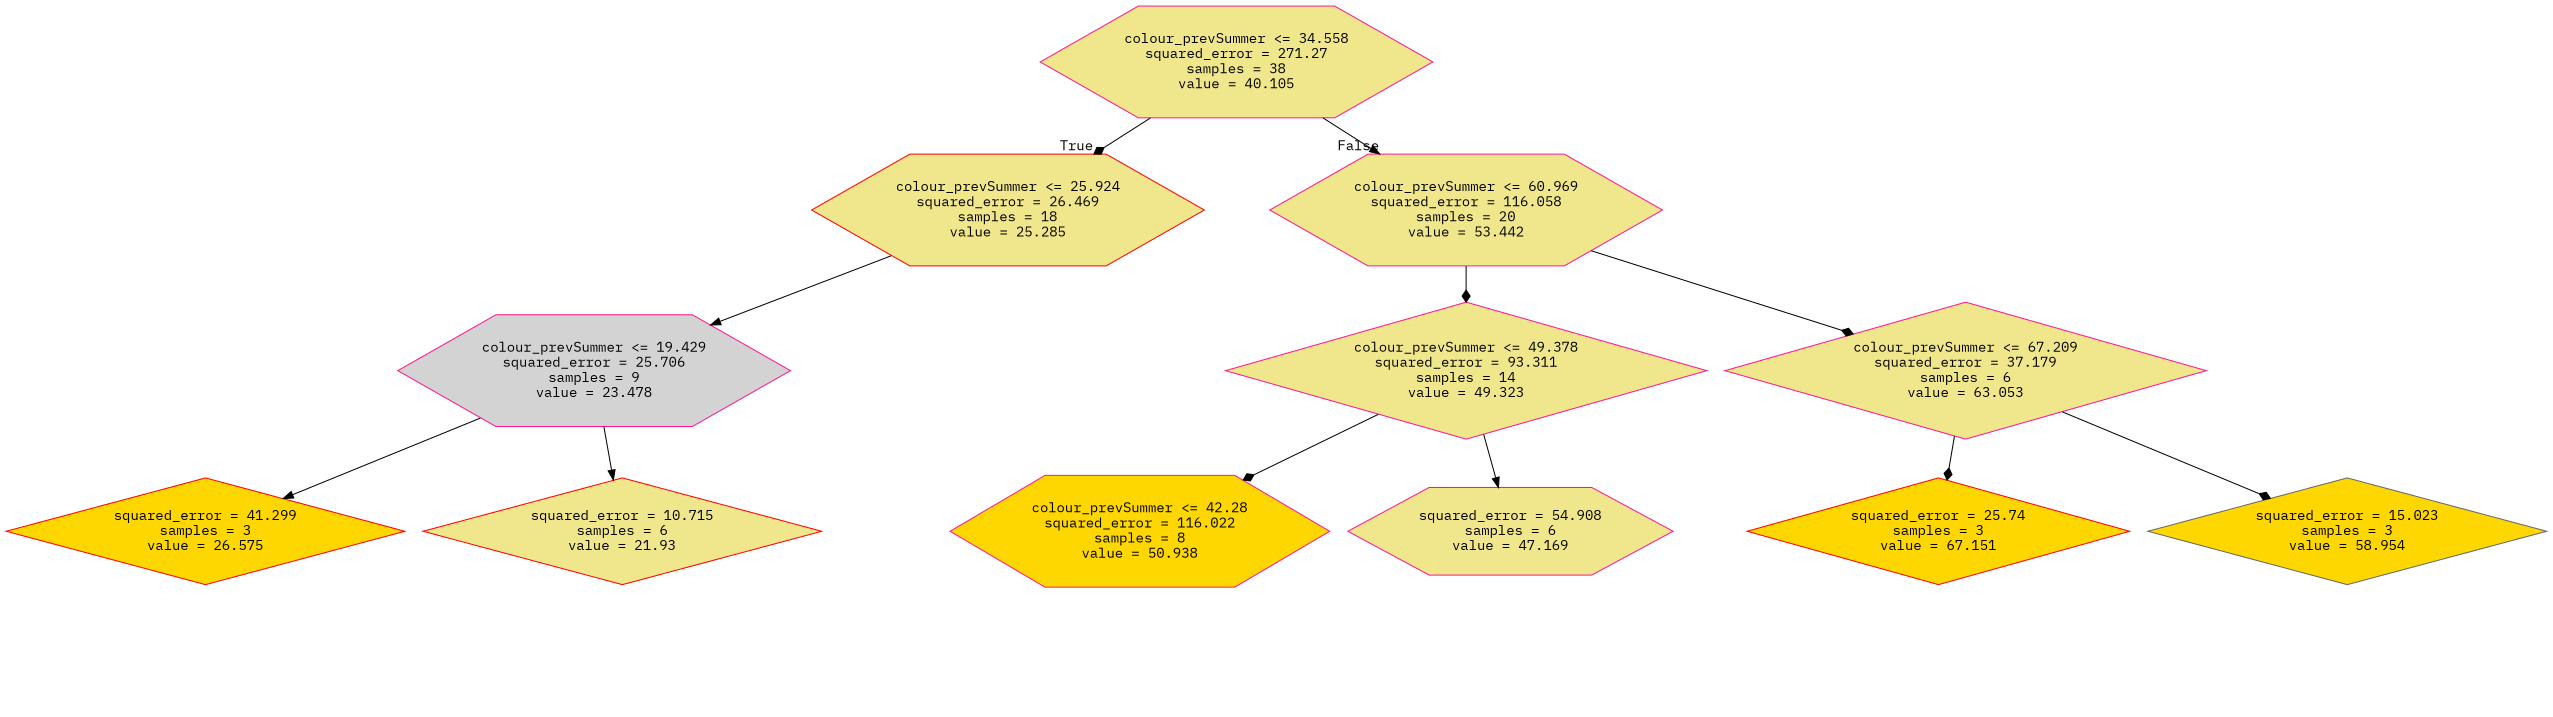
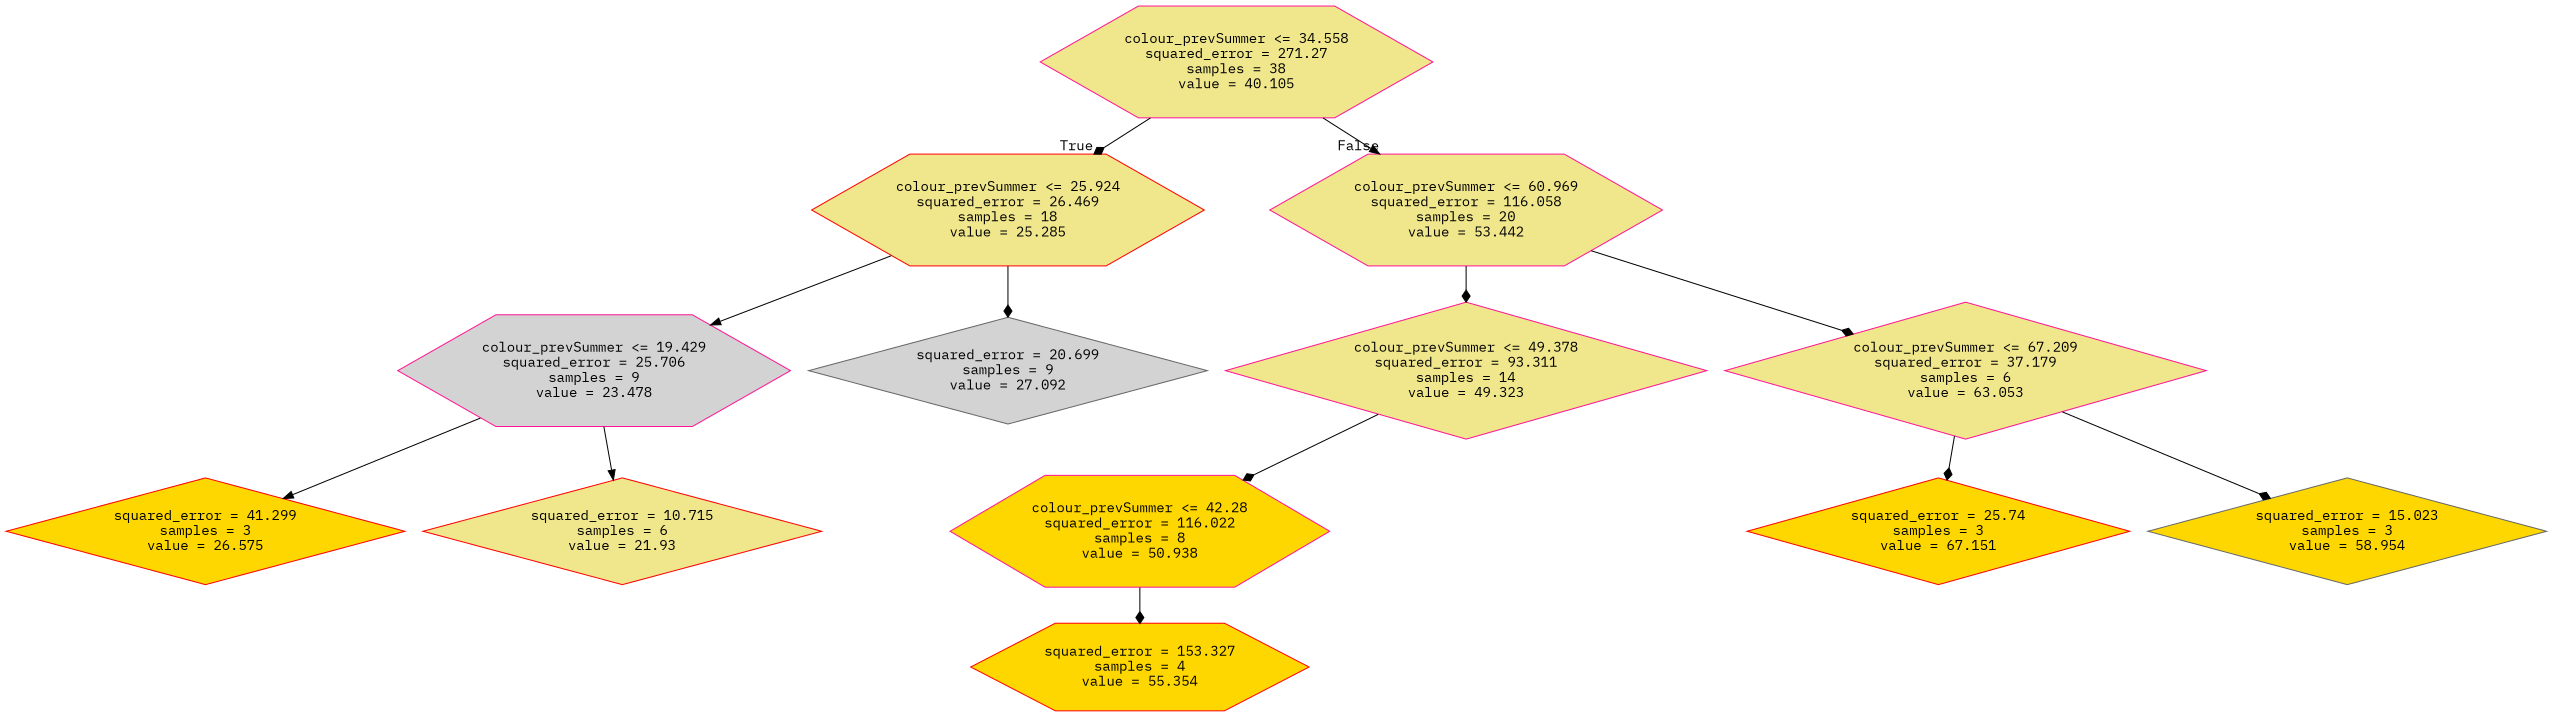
node "squared_error = 20.699 samples = 9 value = 27.092": added
node "squared_error = 54.908 samples = 6 value = 47.169": removed
node "squared_error = 153.327 samples = 4 value = 55.354": added
